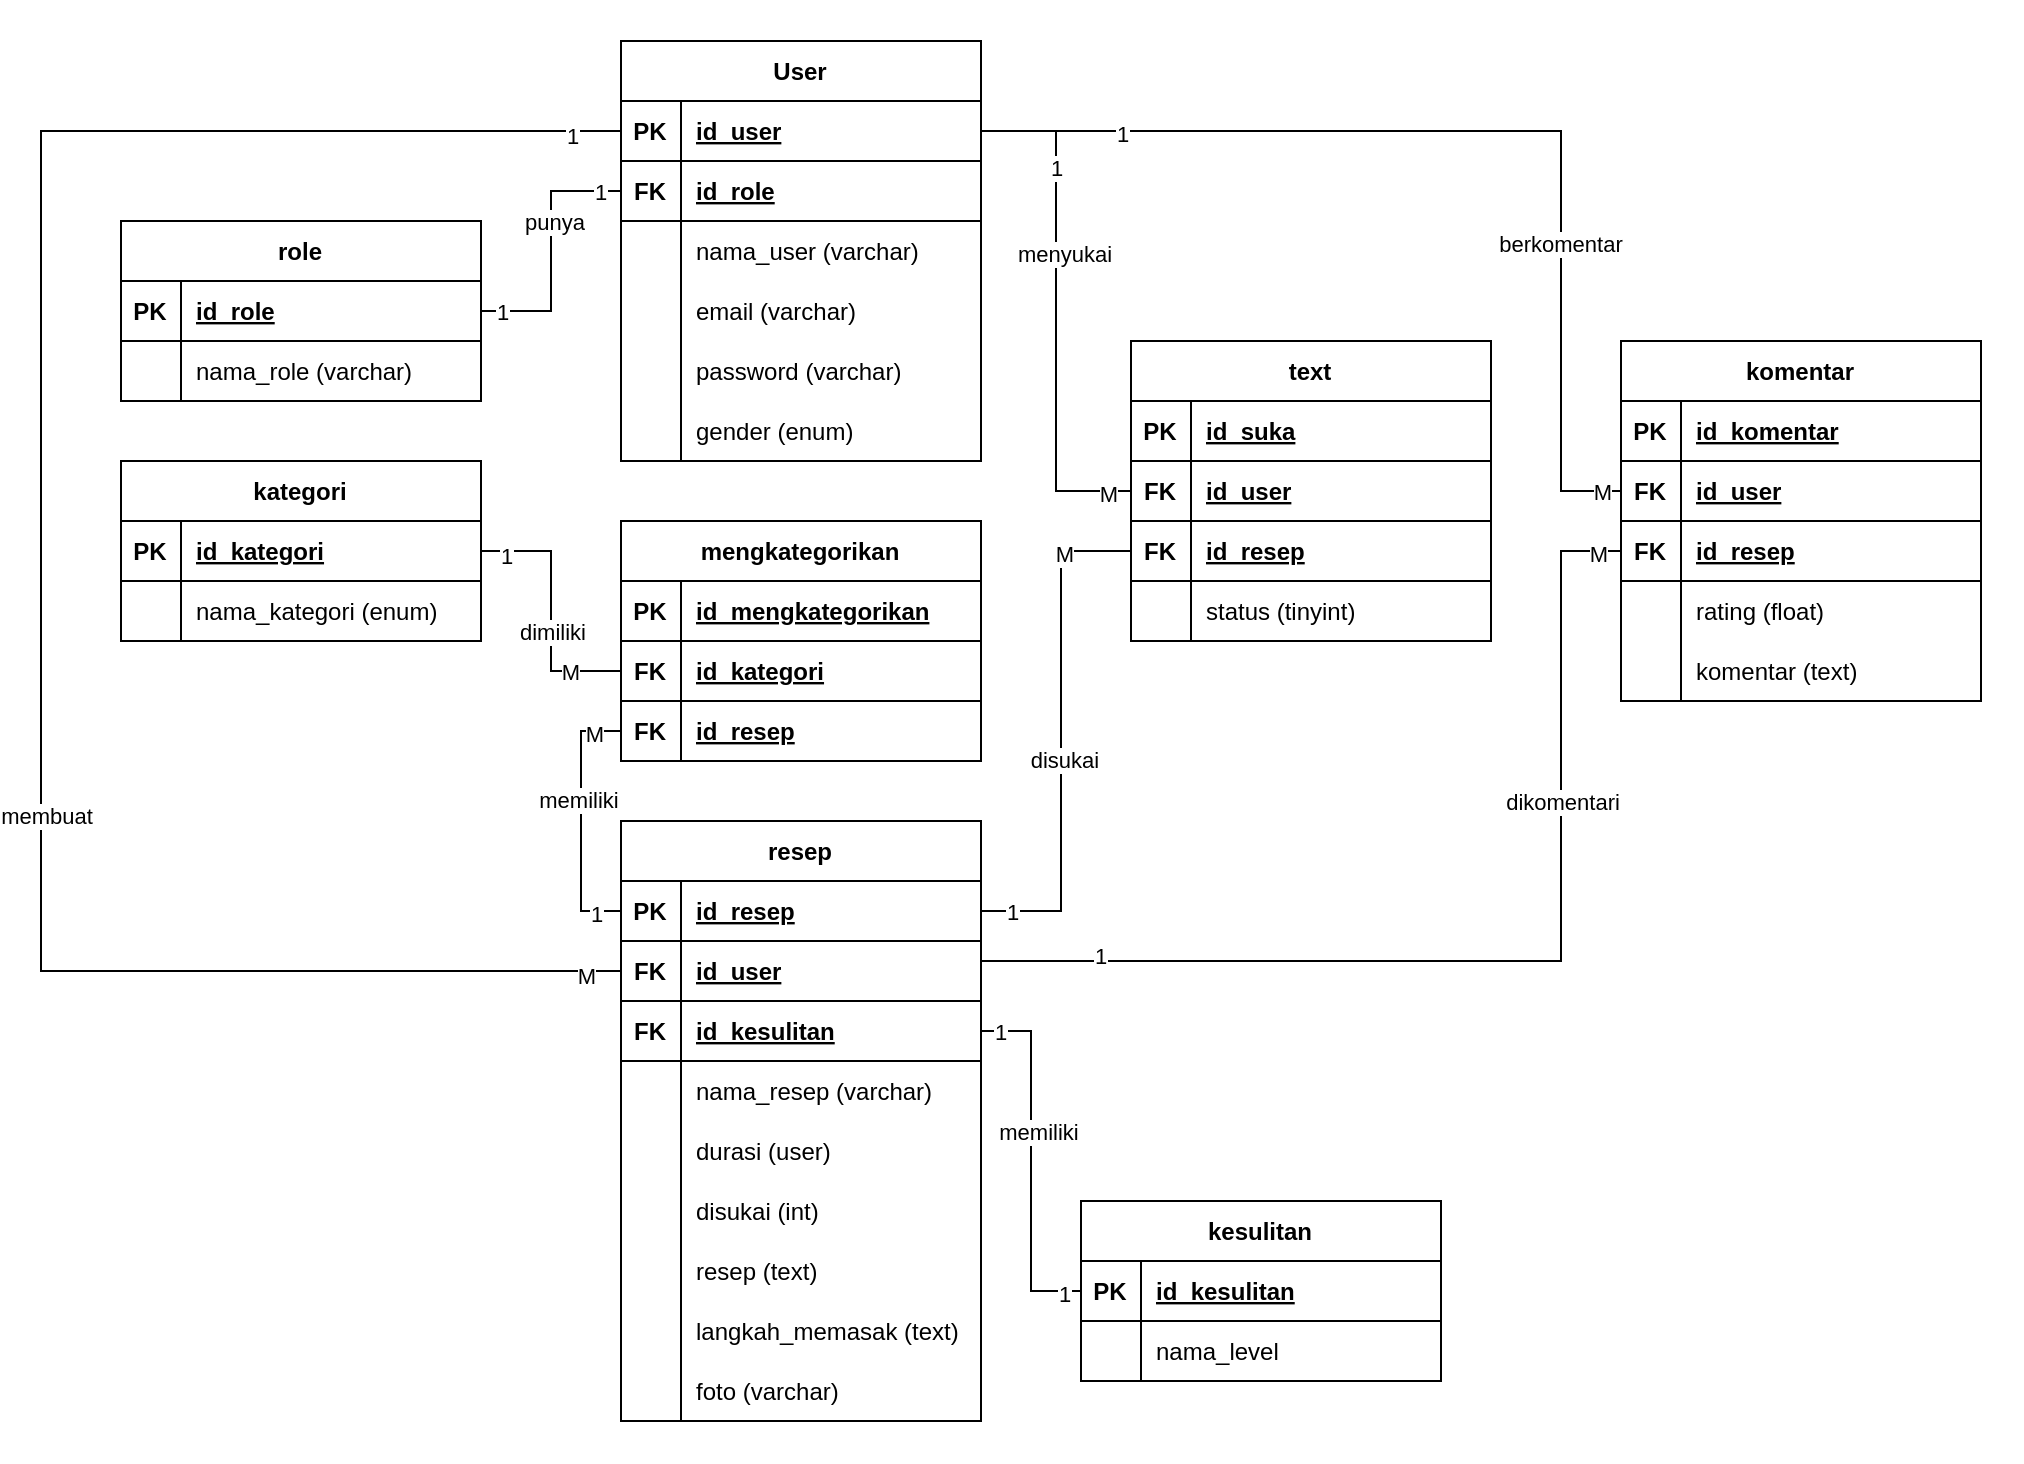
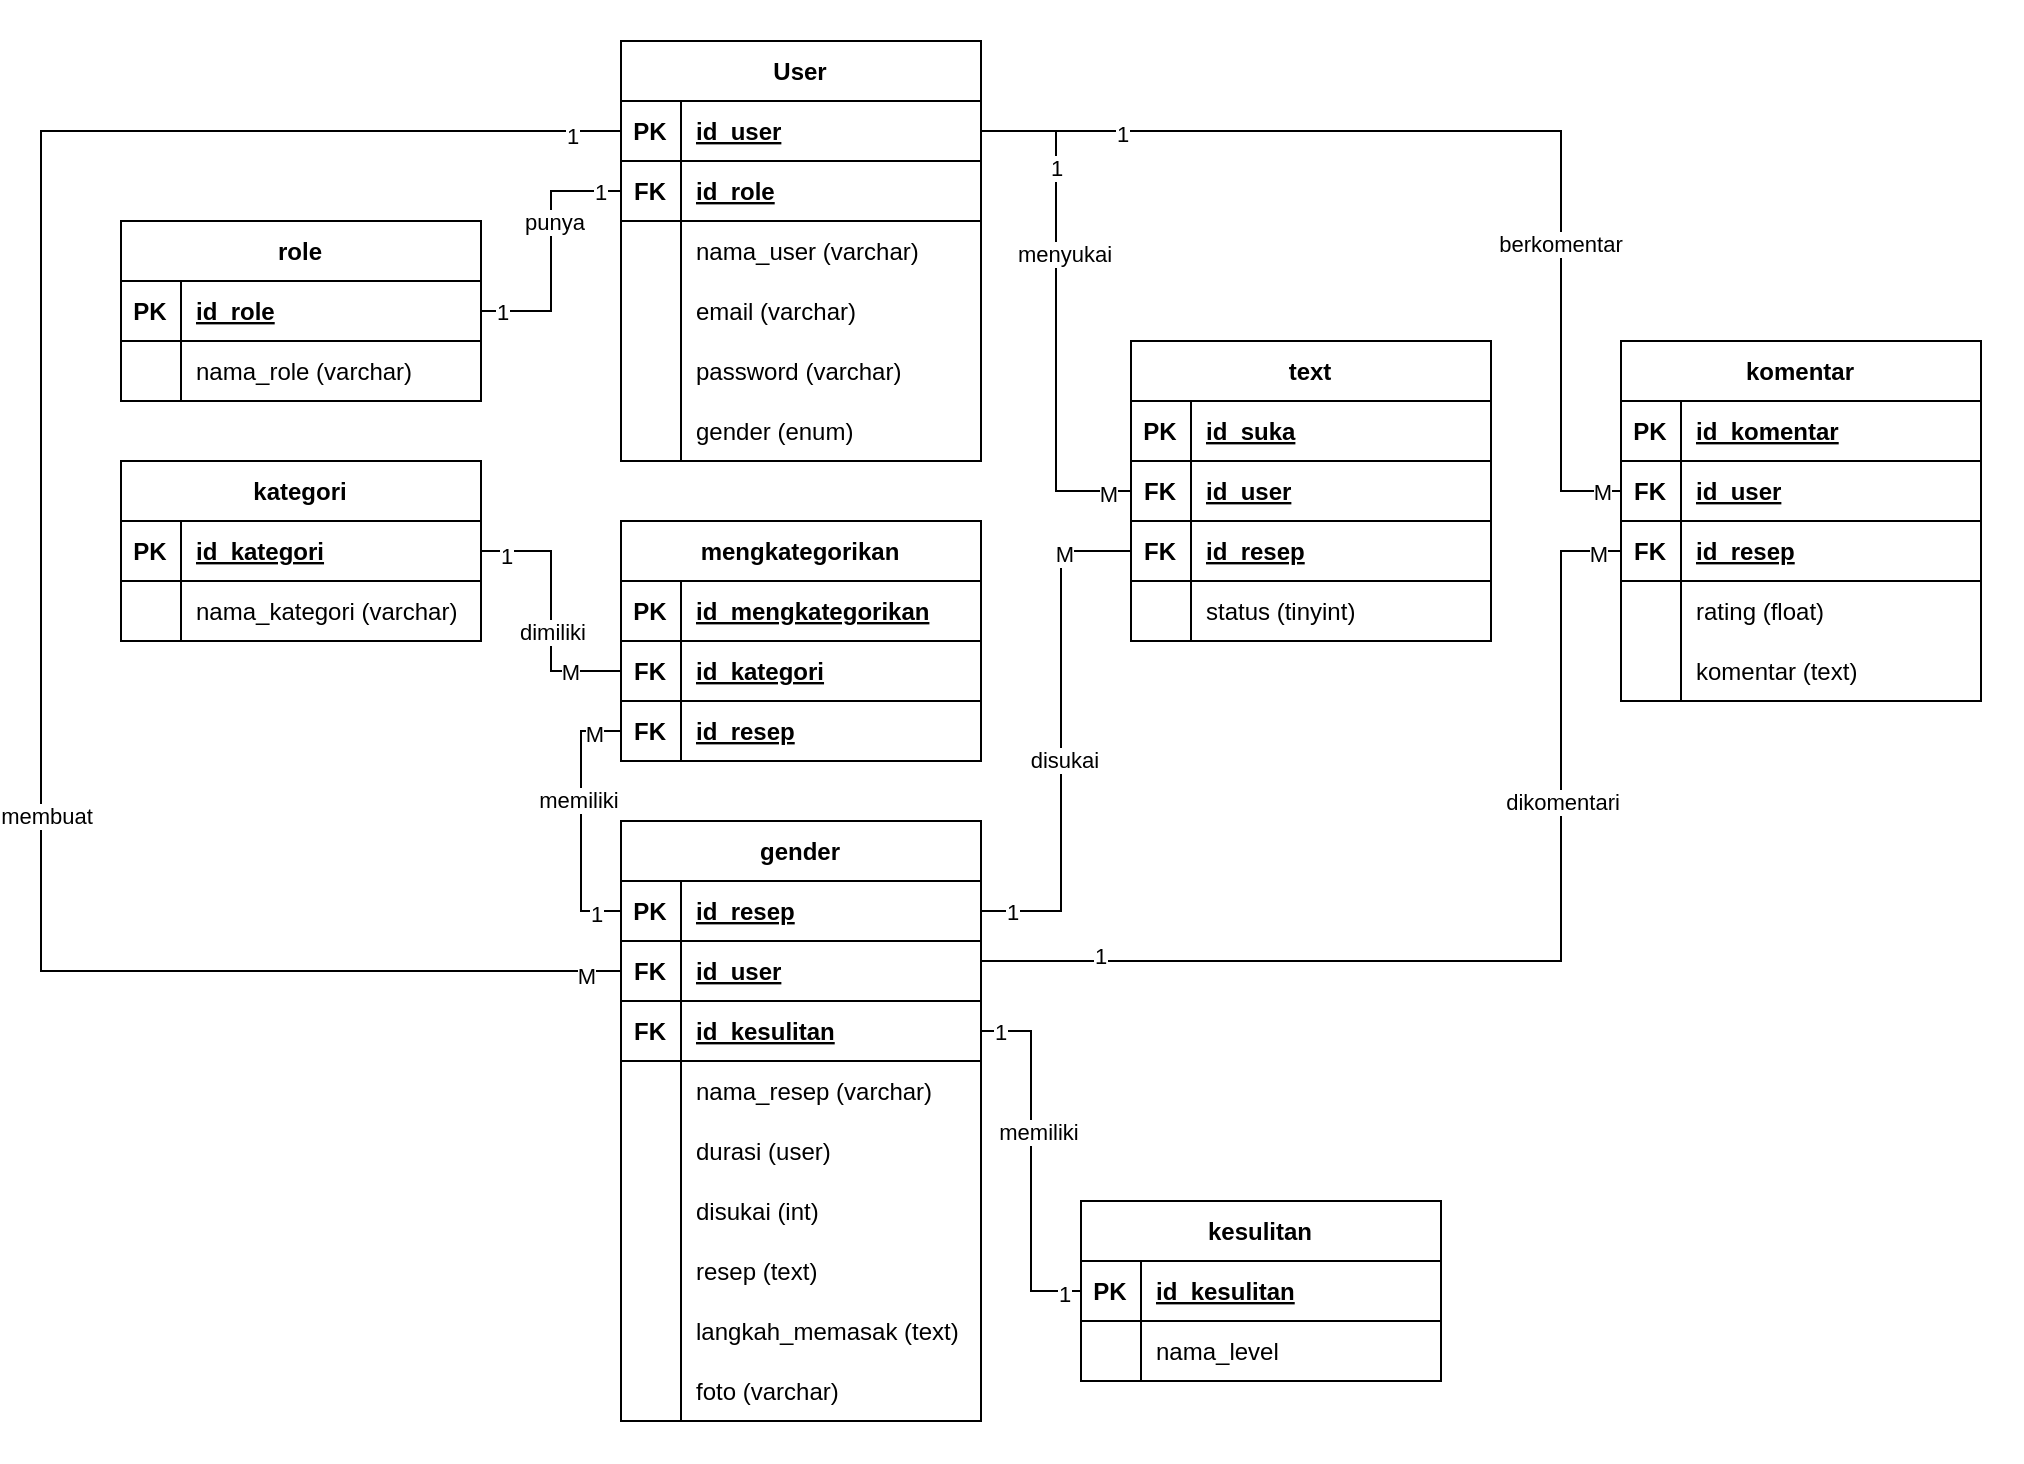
node "nama_kategori (enum)": label "nama_kategori (enum)" -> "nama_kategori (varchar)"
node "resep": label "resep" -> "gender"
